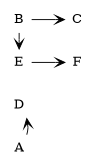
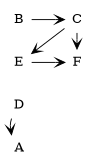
edge "B" -> "E": now "C" -> "E"
edge "C" -> "F": added
edge "A" -> "D": reversed
